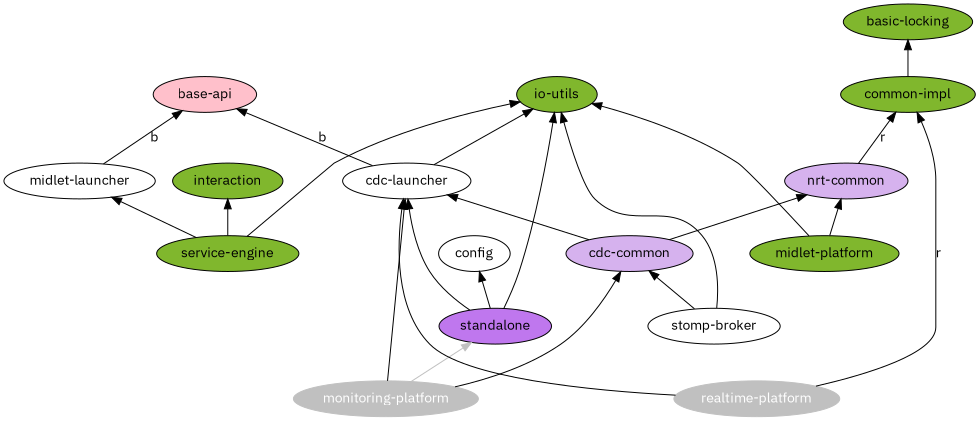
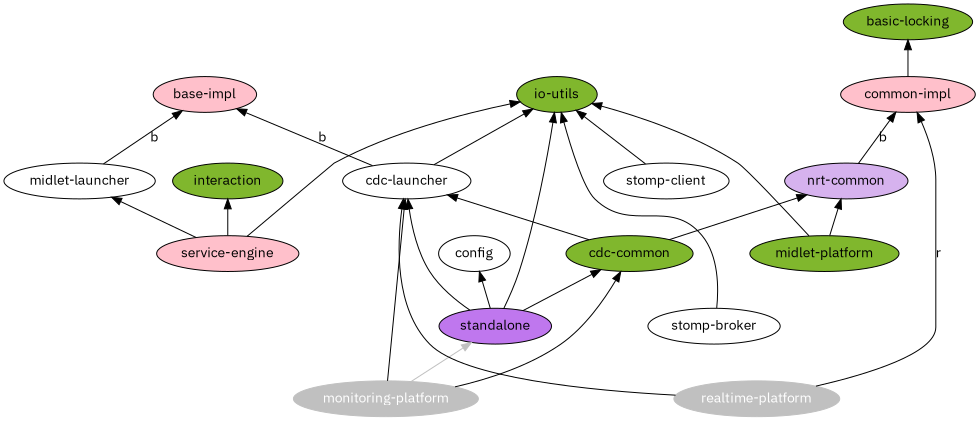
node "base-api": label "base-api" -> "base-impl"
node "common-impl": fillcolor #80b72d -> #ffc0cb
edge "nrt-common" -> "common-impl": label "r" -> "b"
node "stomp-client": added
node "service-engine": fillcolor #80b72d -> #ffc0cb
node "cdc-common": fillcolor #d6b2ee -> #80b72d
edge "stomp-broker" -> "cdc-common": now "standalone" -> "cdc-common"
